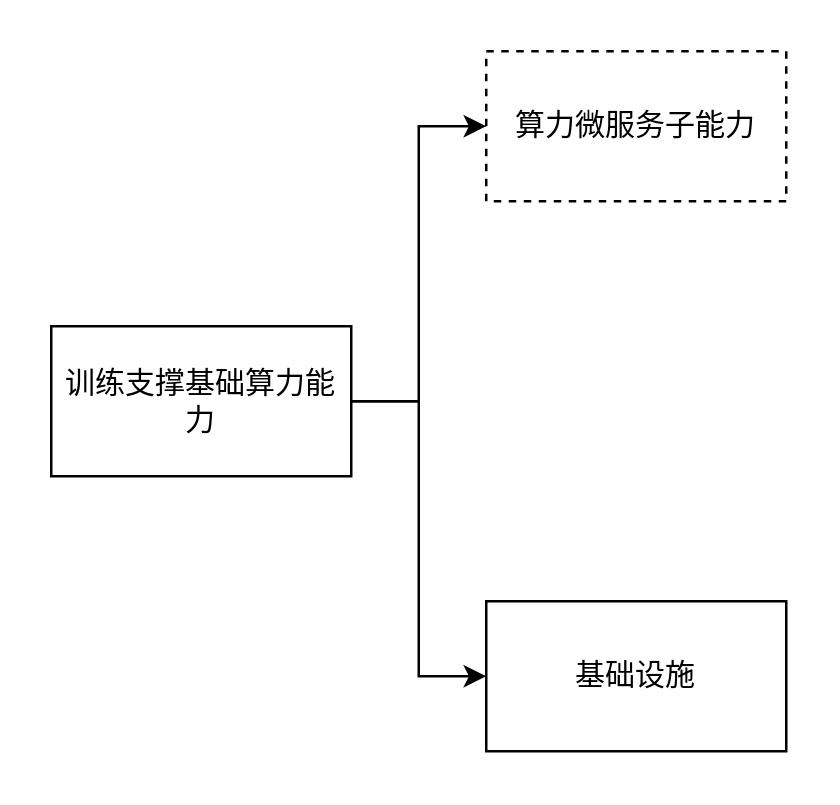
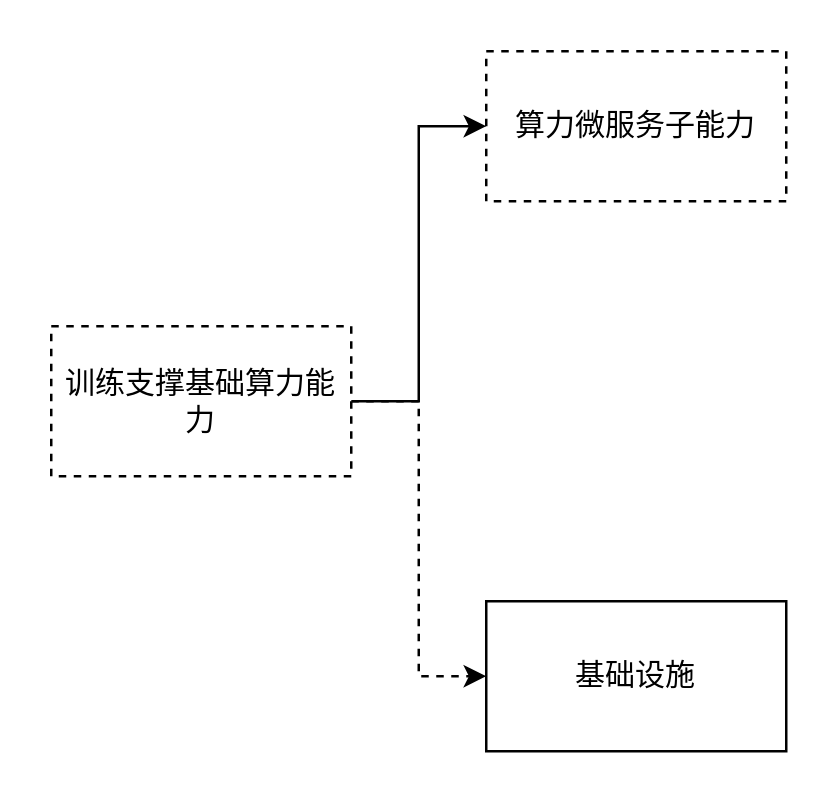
node "训练支撑基础算力能力": style solid -> dashed
edge "训练支撑基础算力能力" -> "基础设施": style solid -> dashed
